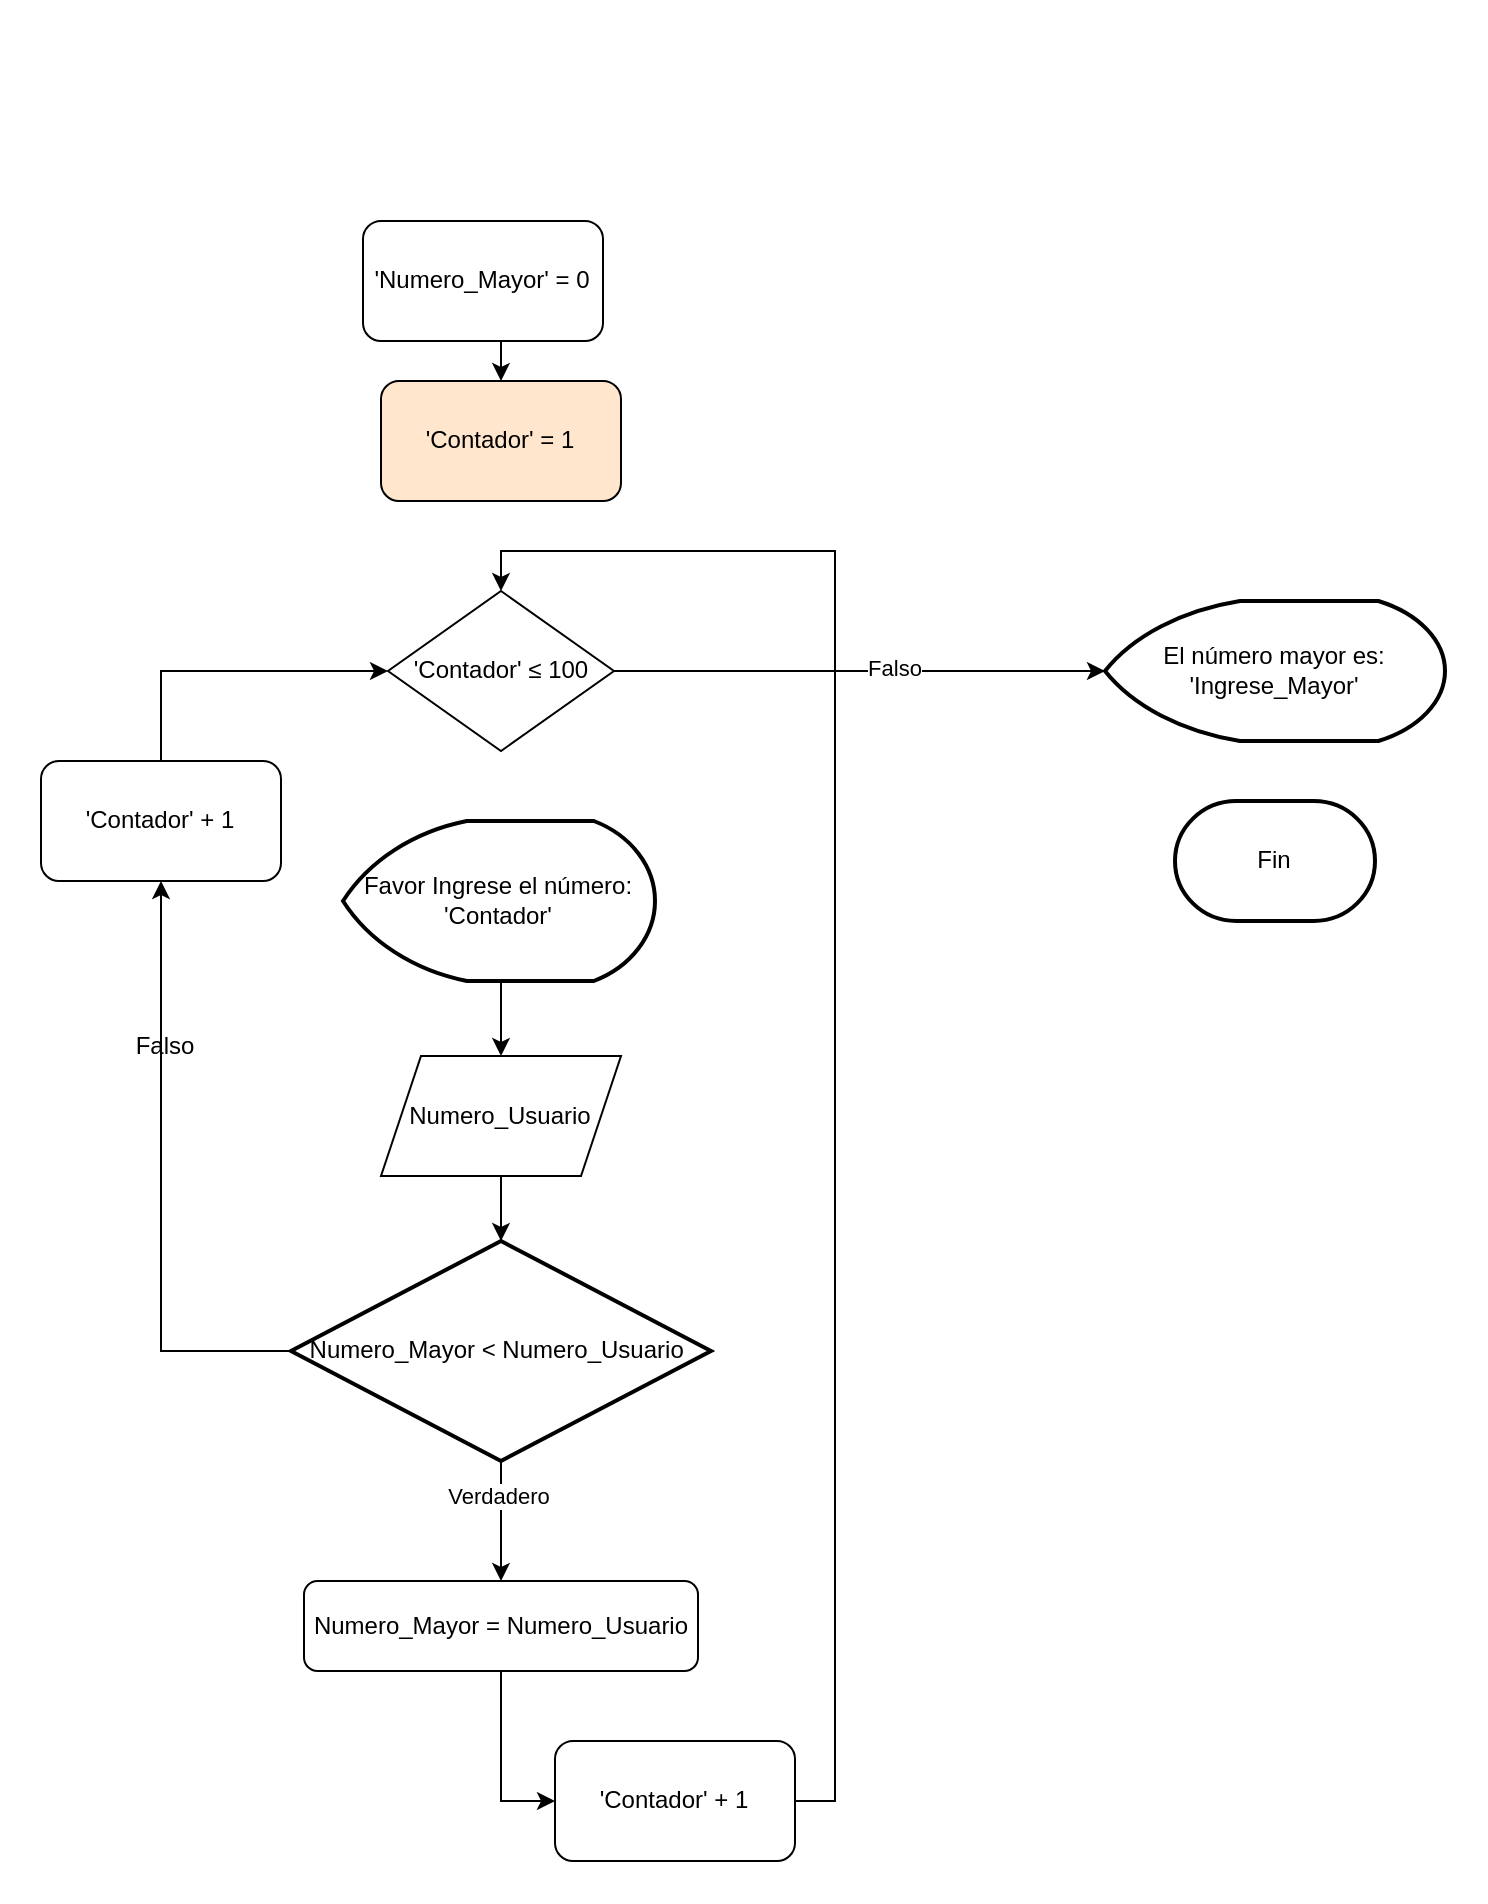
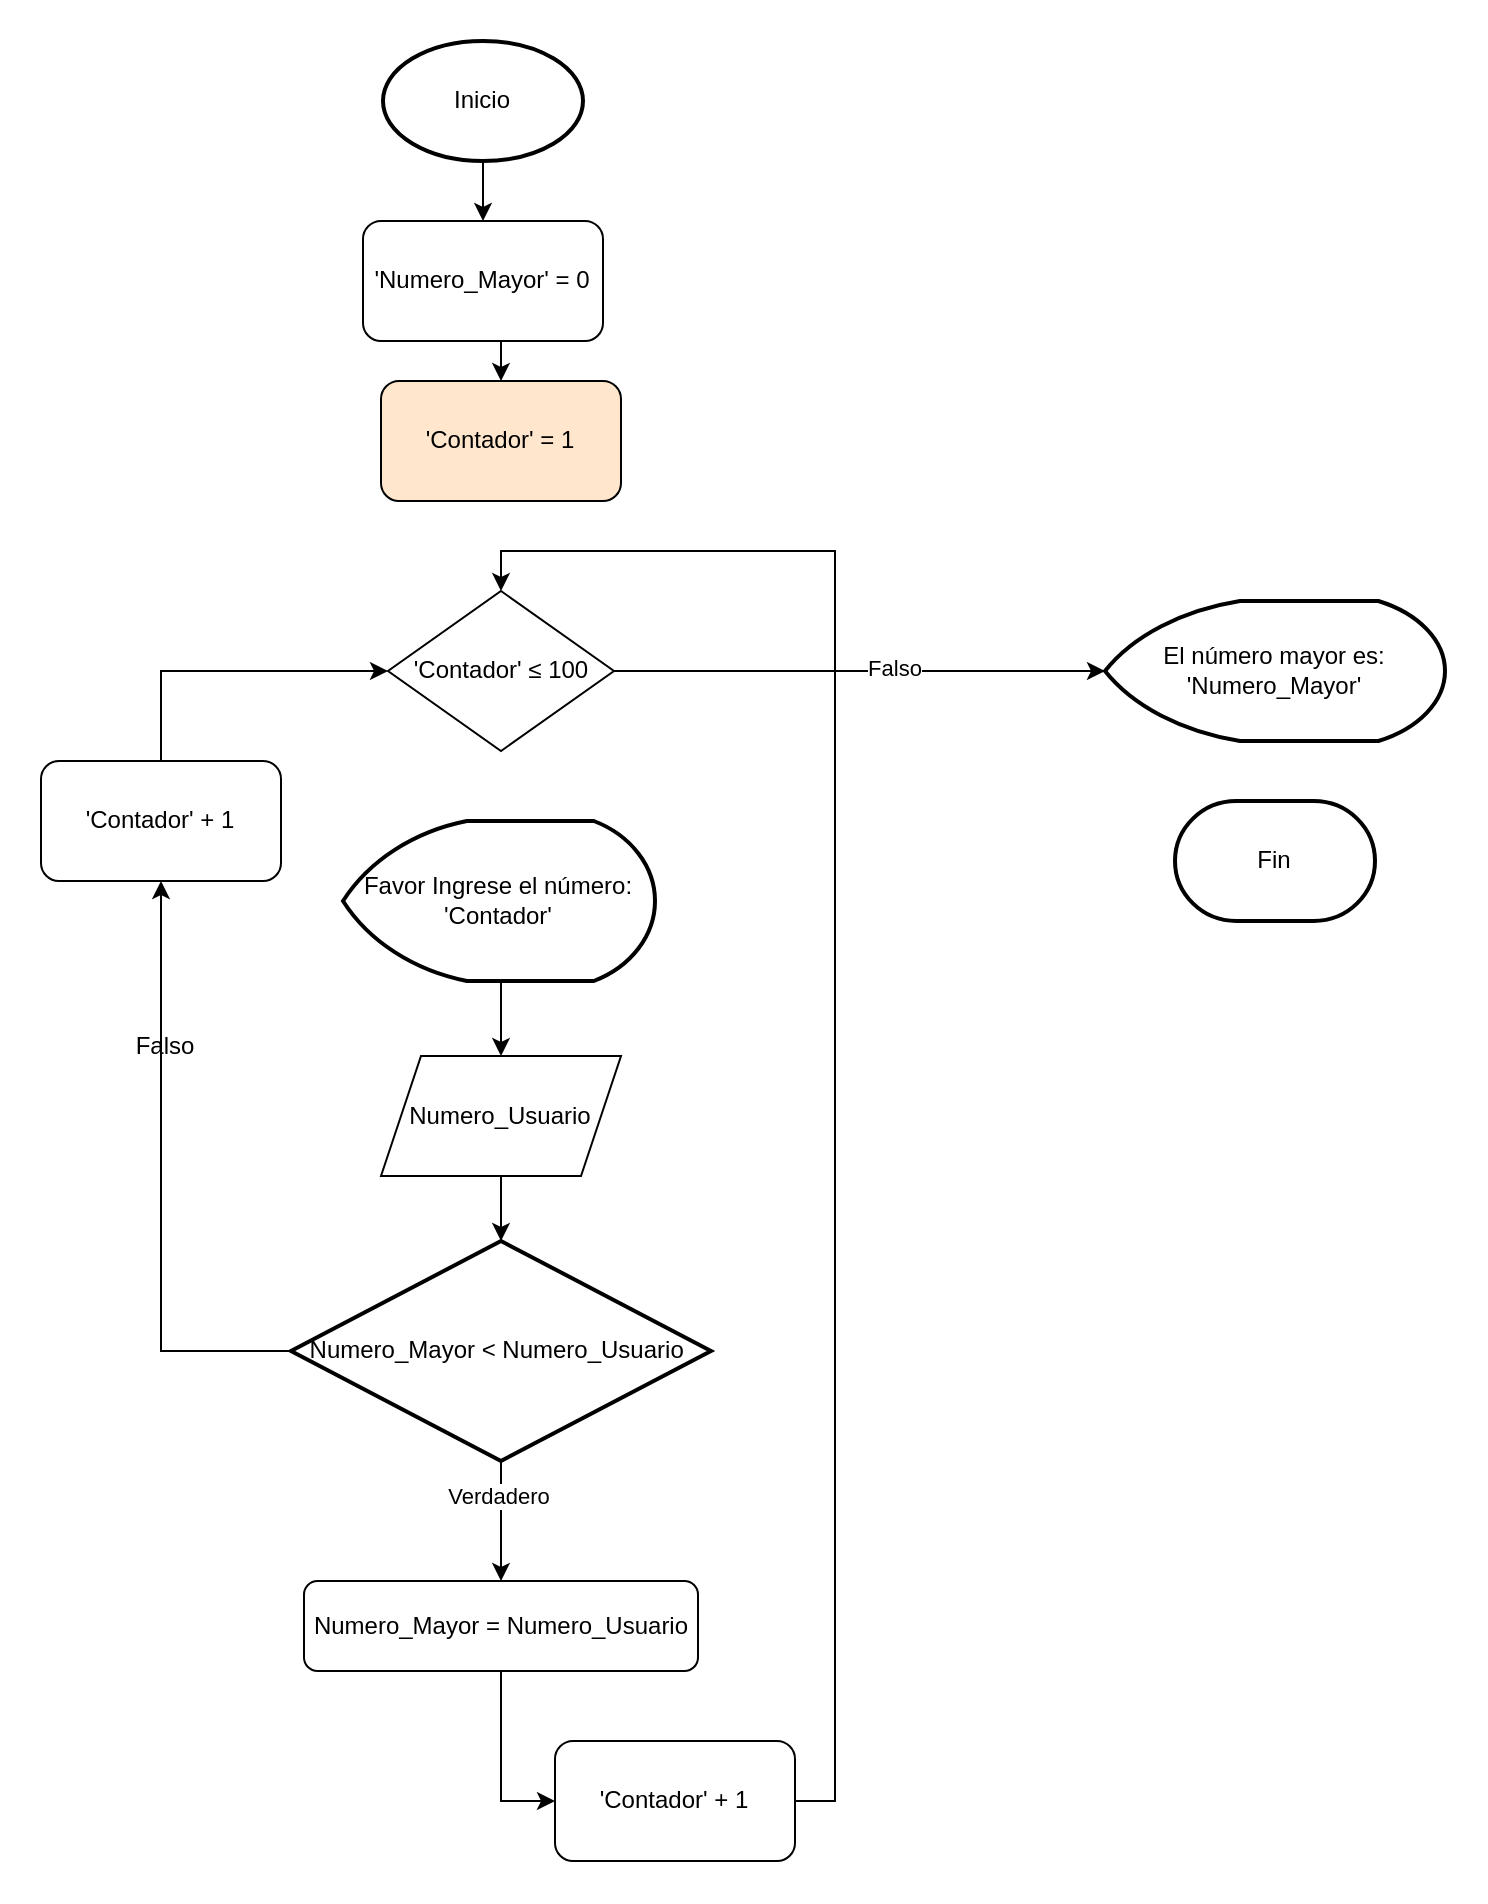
node "Inicio": added
edge "Inicio" -> "'Numero_Mayor' = 0": added
node "El número mayor es: 'Ingrese_Mayor'": label "El número mayor es: 'Ingrese_Mayor'" -> "El número mayor es: 'Numero_Mayor'"
